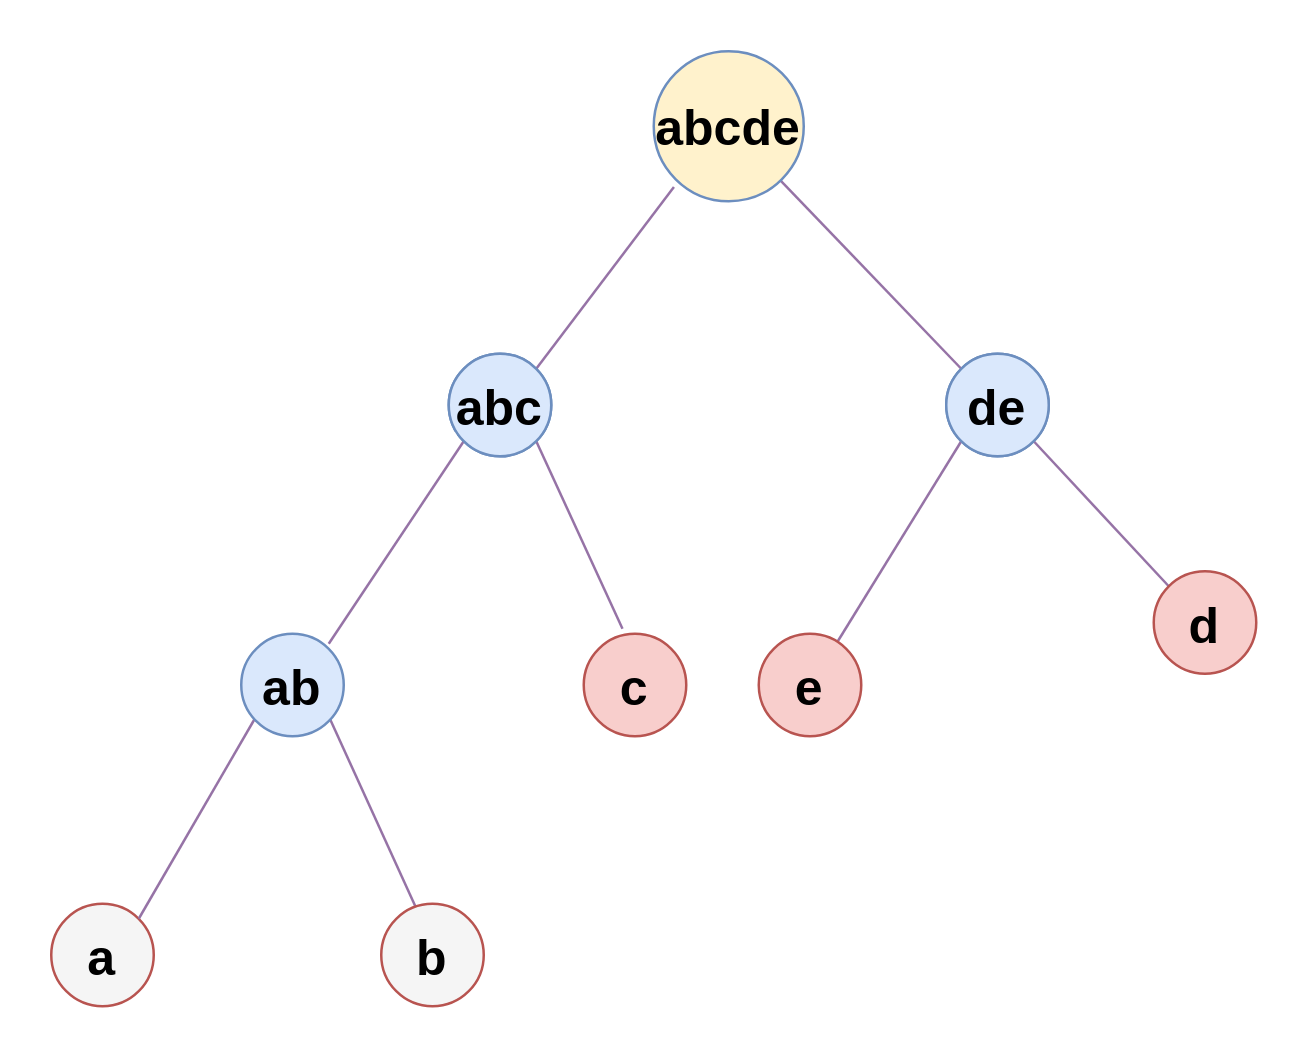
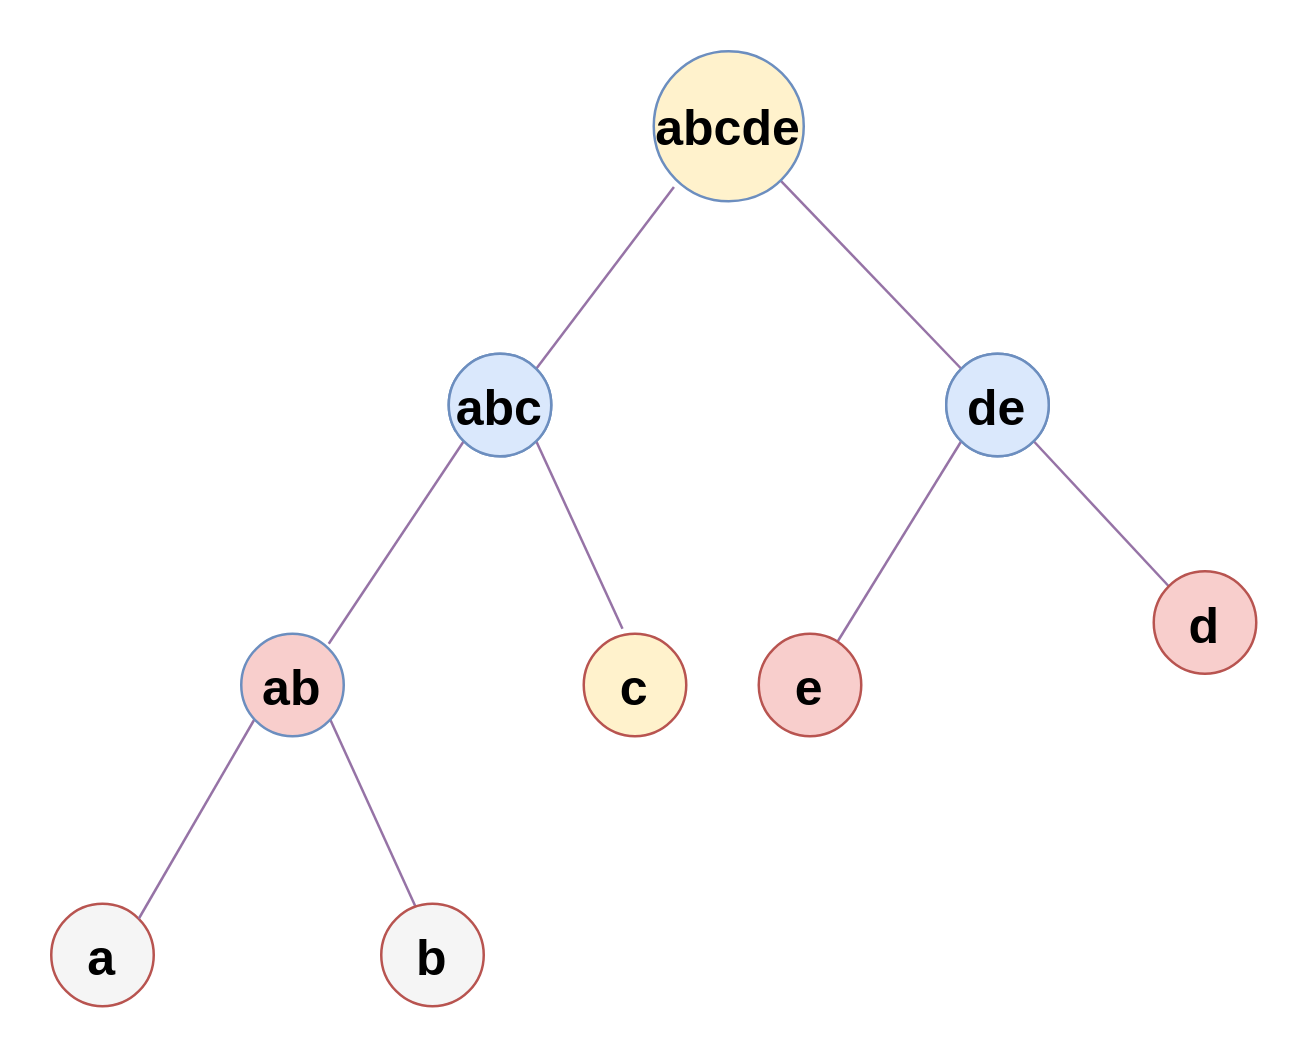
node "ab": fillcolor #dae8fc -> #f8cecc
node "c": fillcolor #f8cecc -> #fff2cc
